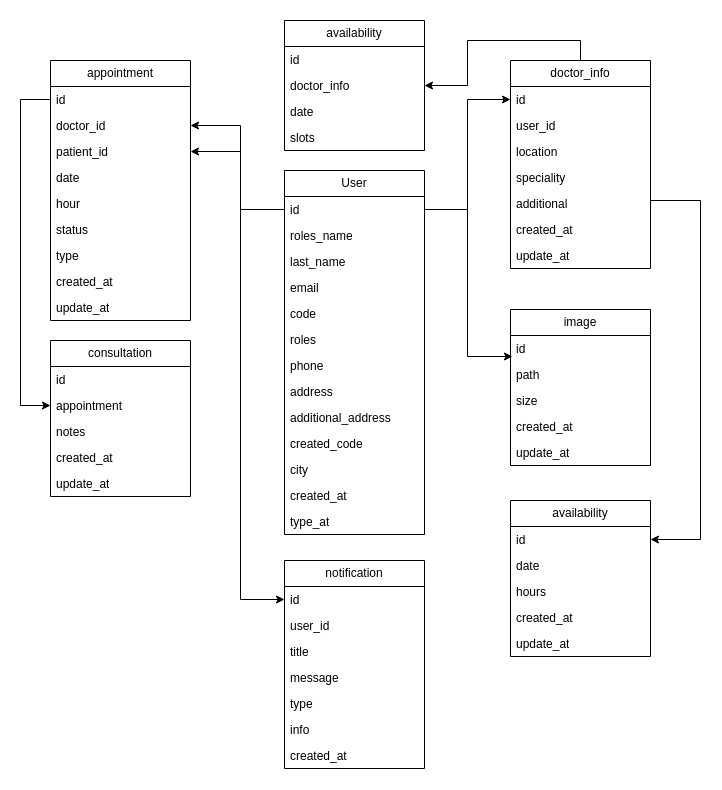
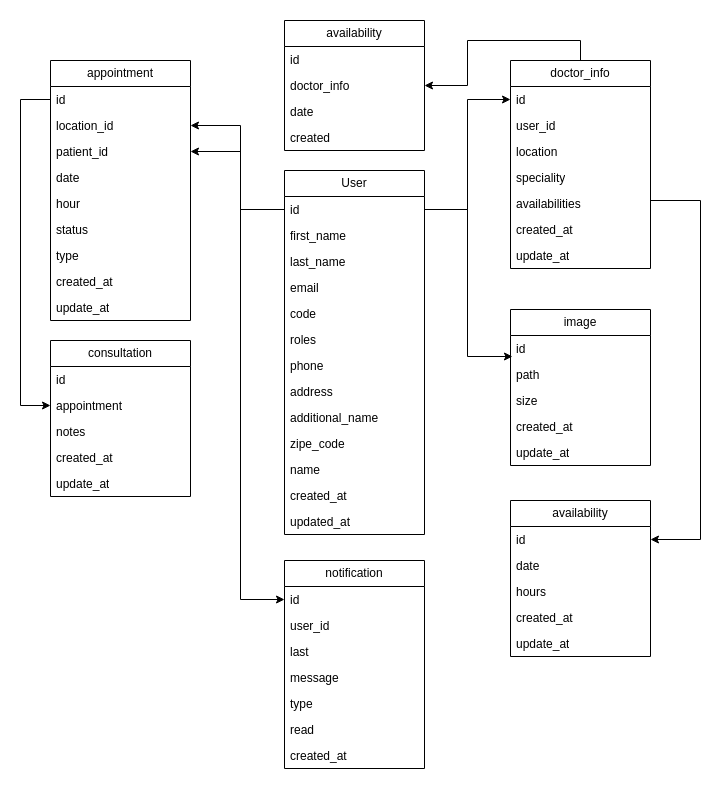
node "doctor_id": label "doctor_id" -> "location_id"
node "slots": label "slots" -> "created"
node "additional": label "additional" -> "availabilities"
node "roles_name": label "roles_name" -> "first_name"
node "additional_address": label "additional_address" -> "additional_name"
node "created_code": label "created_code" -> "zipe_code"
node "city": label "city" -> "name"
node "type_at": label "type_at" -> "updated_at"
node "title": label "title" -> "last"
node "info": label "info" -> "read"
